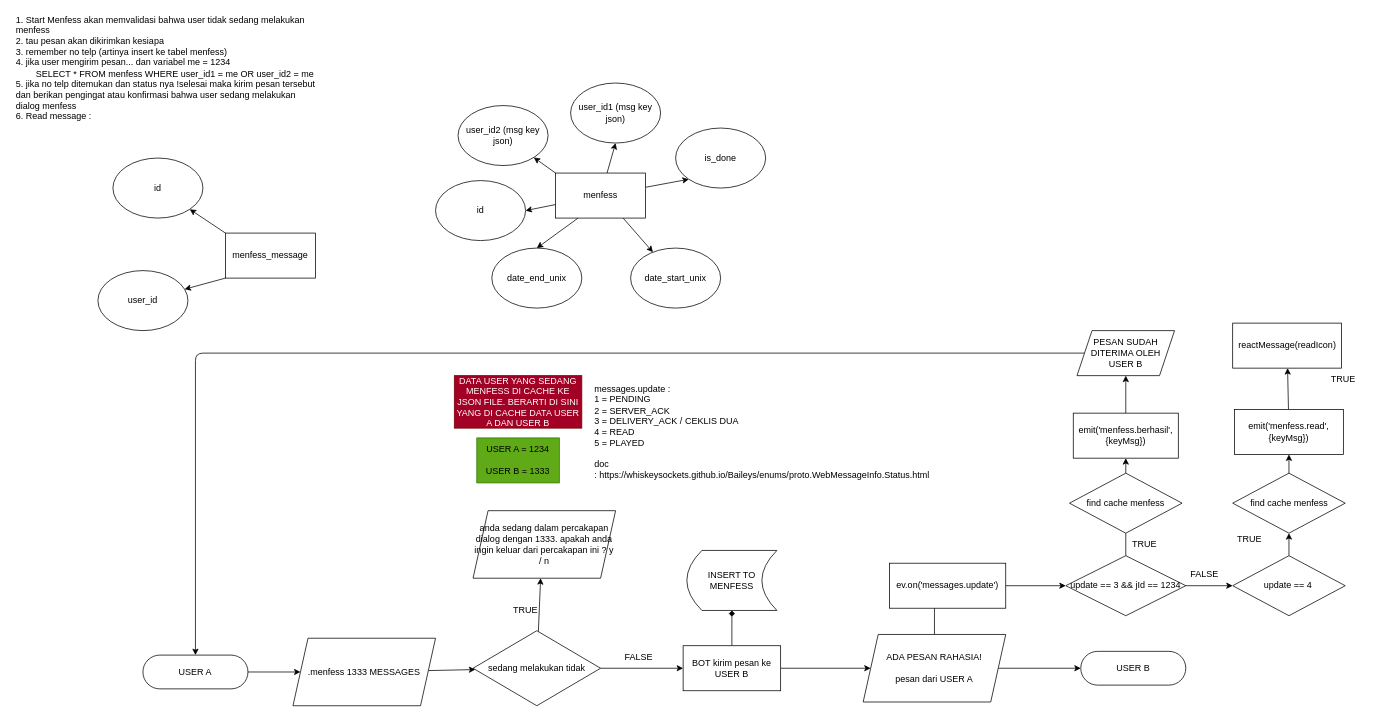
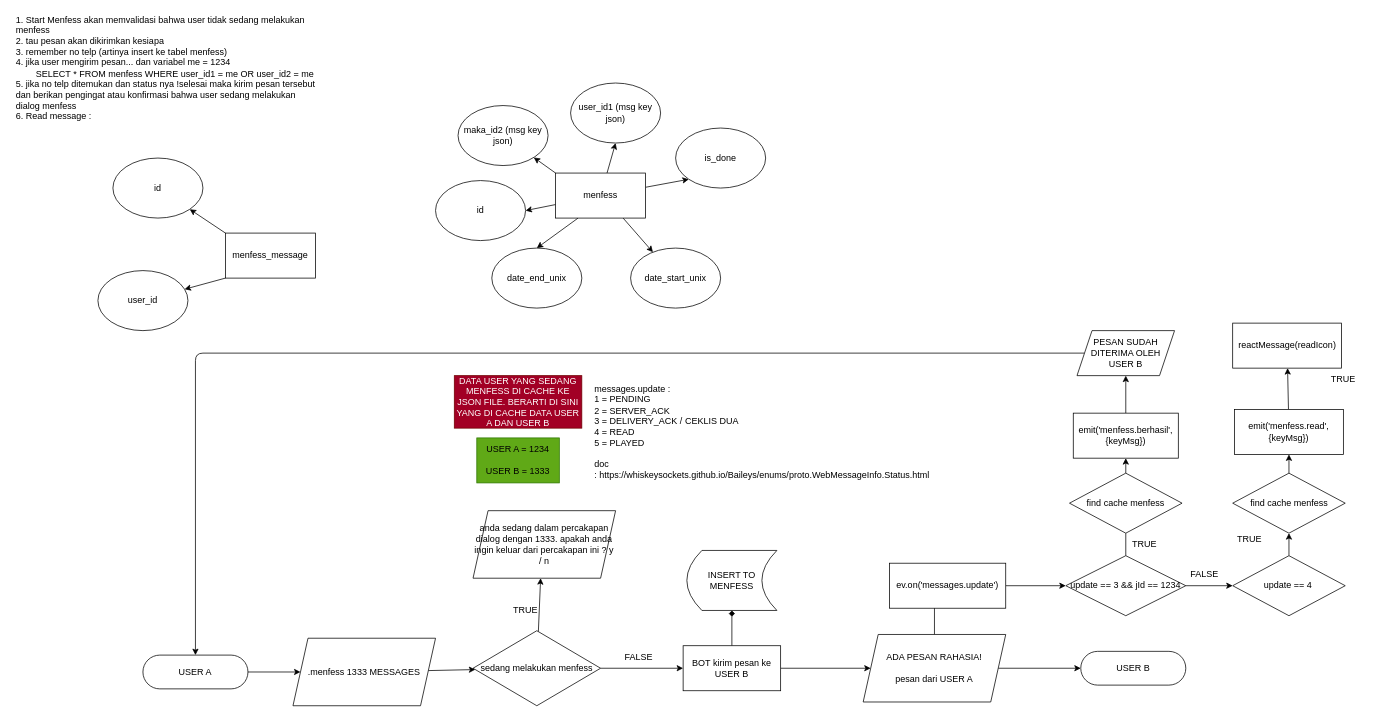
node "user_id2 (msg key json)": label "user_id2 (msg key json)" -> "maka_id2 (msg key json)"
node "sedang melakukan tidak": label "sedang melakukan tidak" -> "sedang melakukan menfess"
